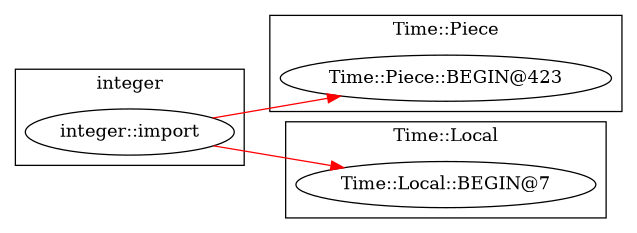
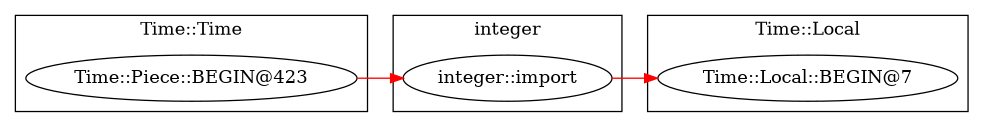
cluster "Time::Piece": label "Time::Piece" -> "Time::Time"
edge "integer::import" -> "Time::Piece::BEGIN@423": reversed
